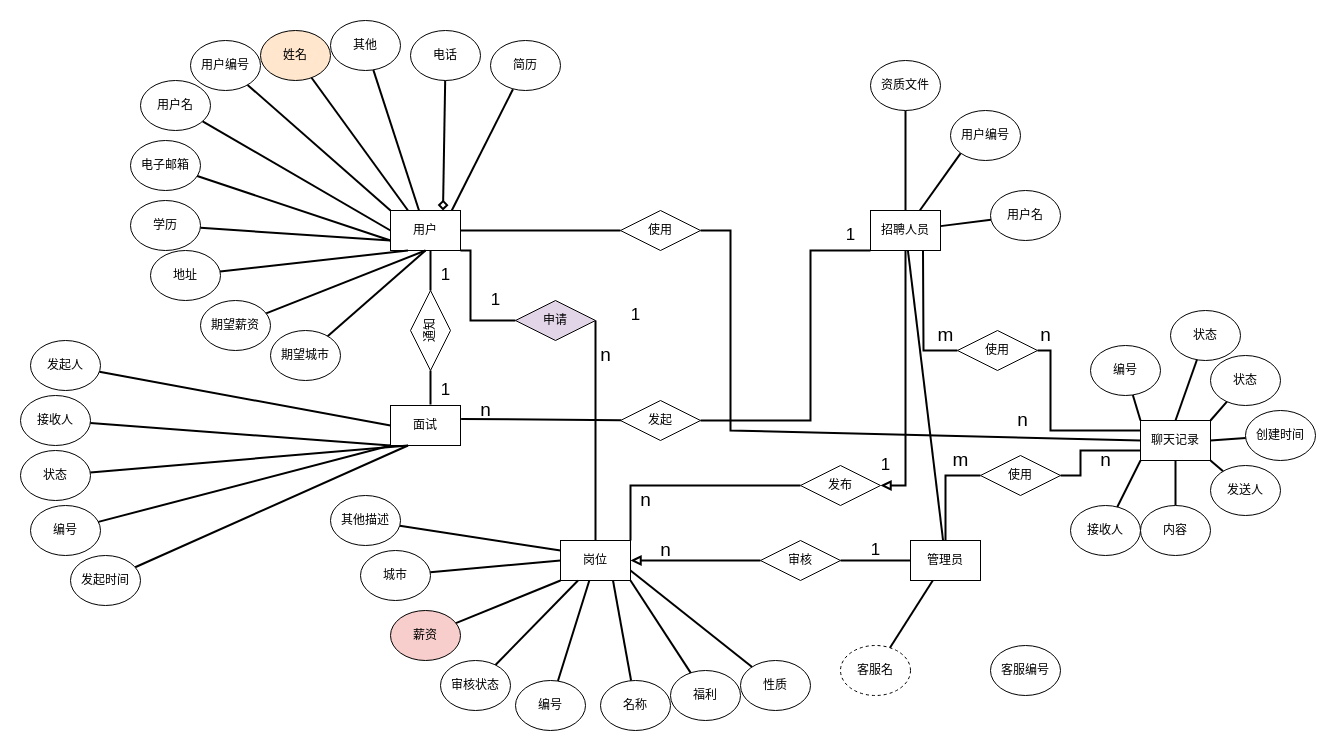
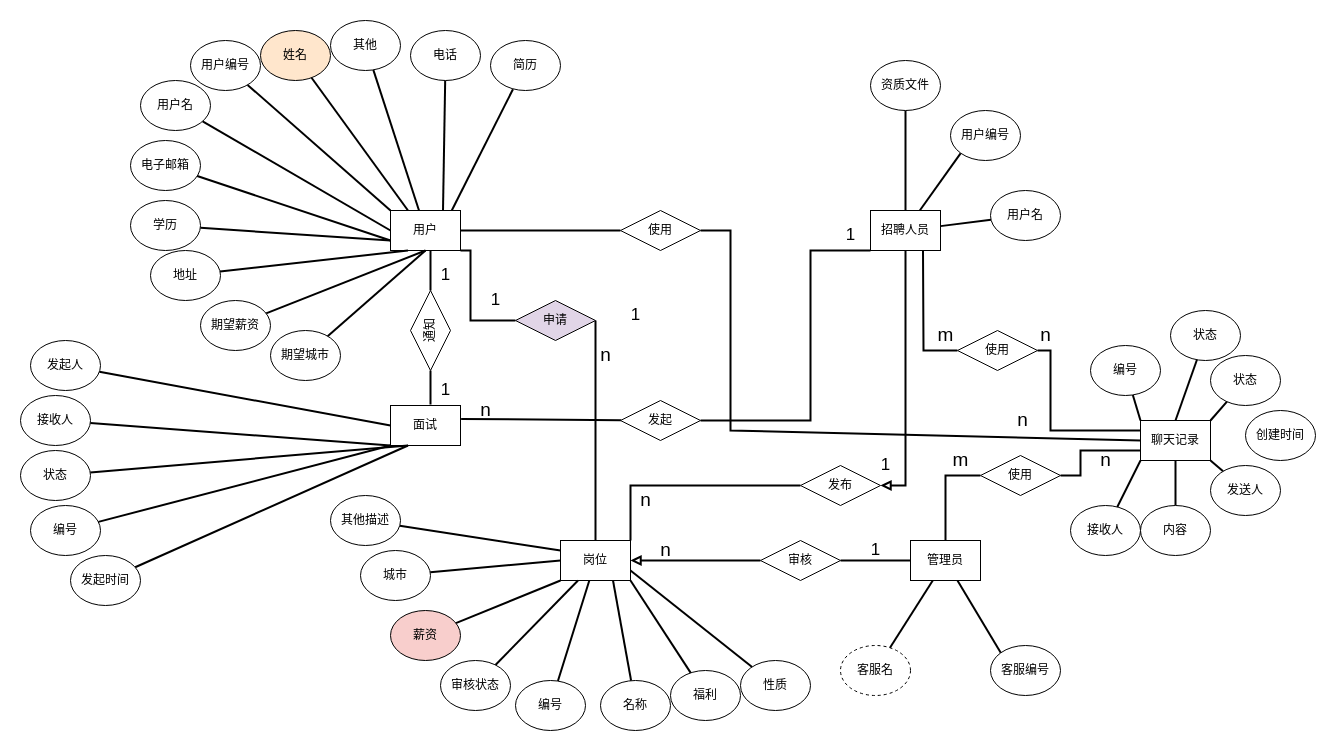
edge "电话" -> "用户": arrowhead diamond -> none
edge "招聘人员" -- "管理员": now "客服编号" -- "管理员"
edge "创建时间" -- "聊天记录": removed
